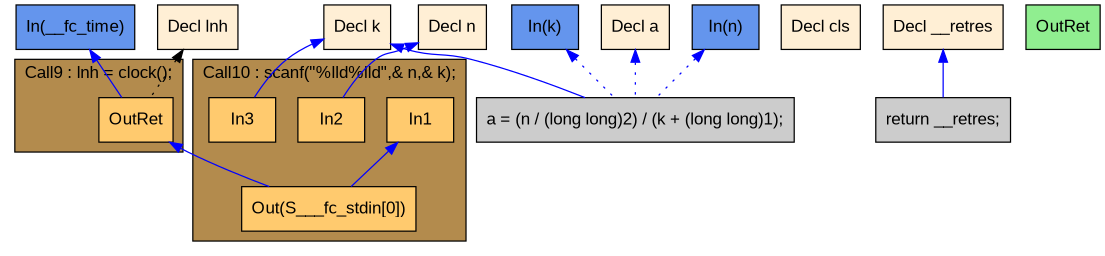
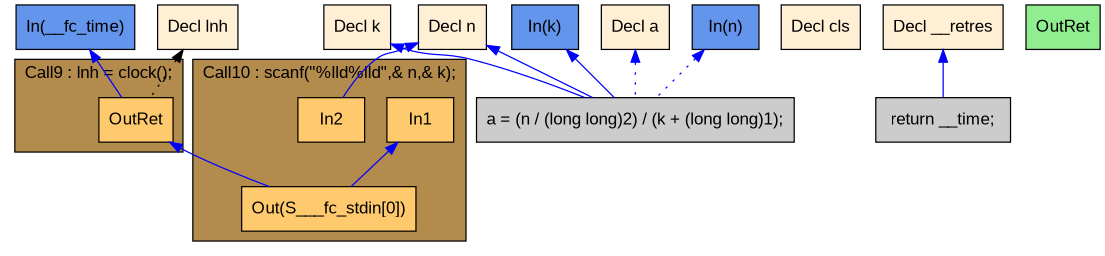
edge "a = (n / (long long)2) / (k + (long long)1);" -> "Decl n": added
edge "a = (n / (long long)2) / (k + (long long)1);" -> "In(k)": style dotted -> solid
node "In3": removed
node "return __retres;": label "return __retres;" -> "return __time;"
